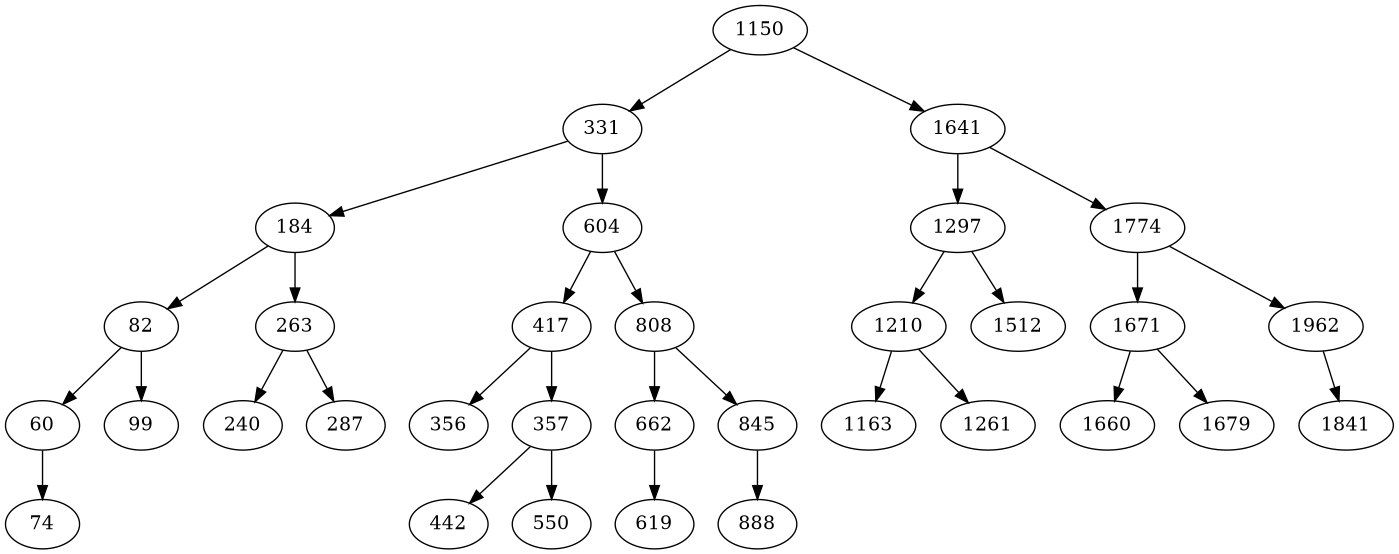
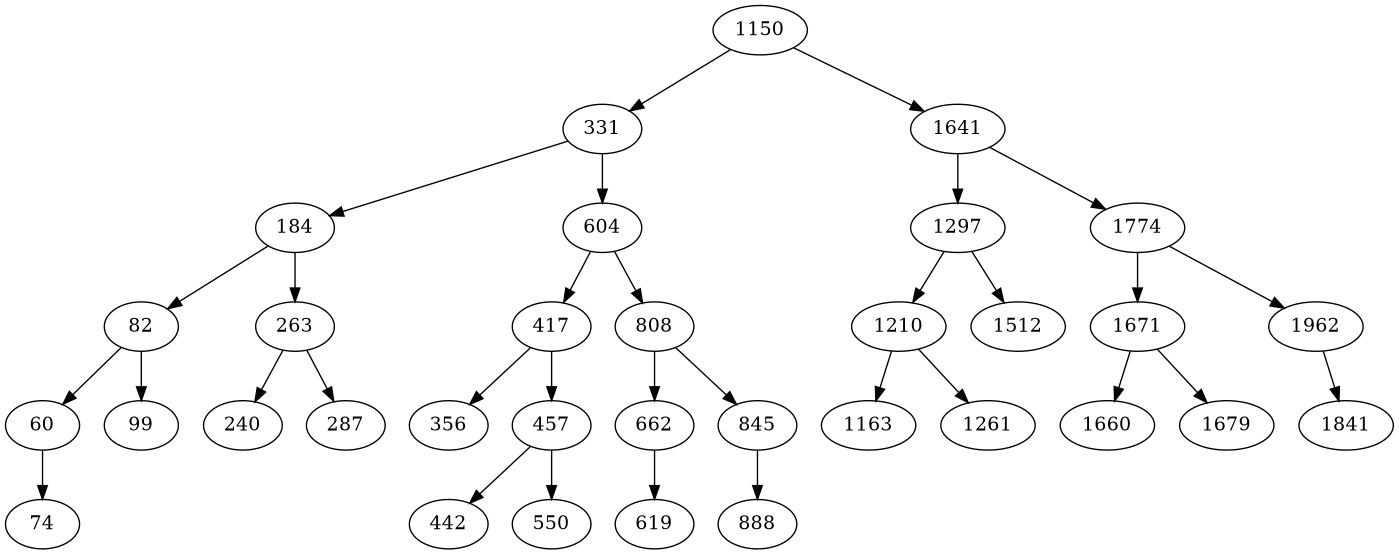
node "357": label "357" -> "457"
